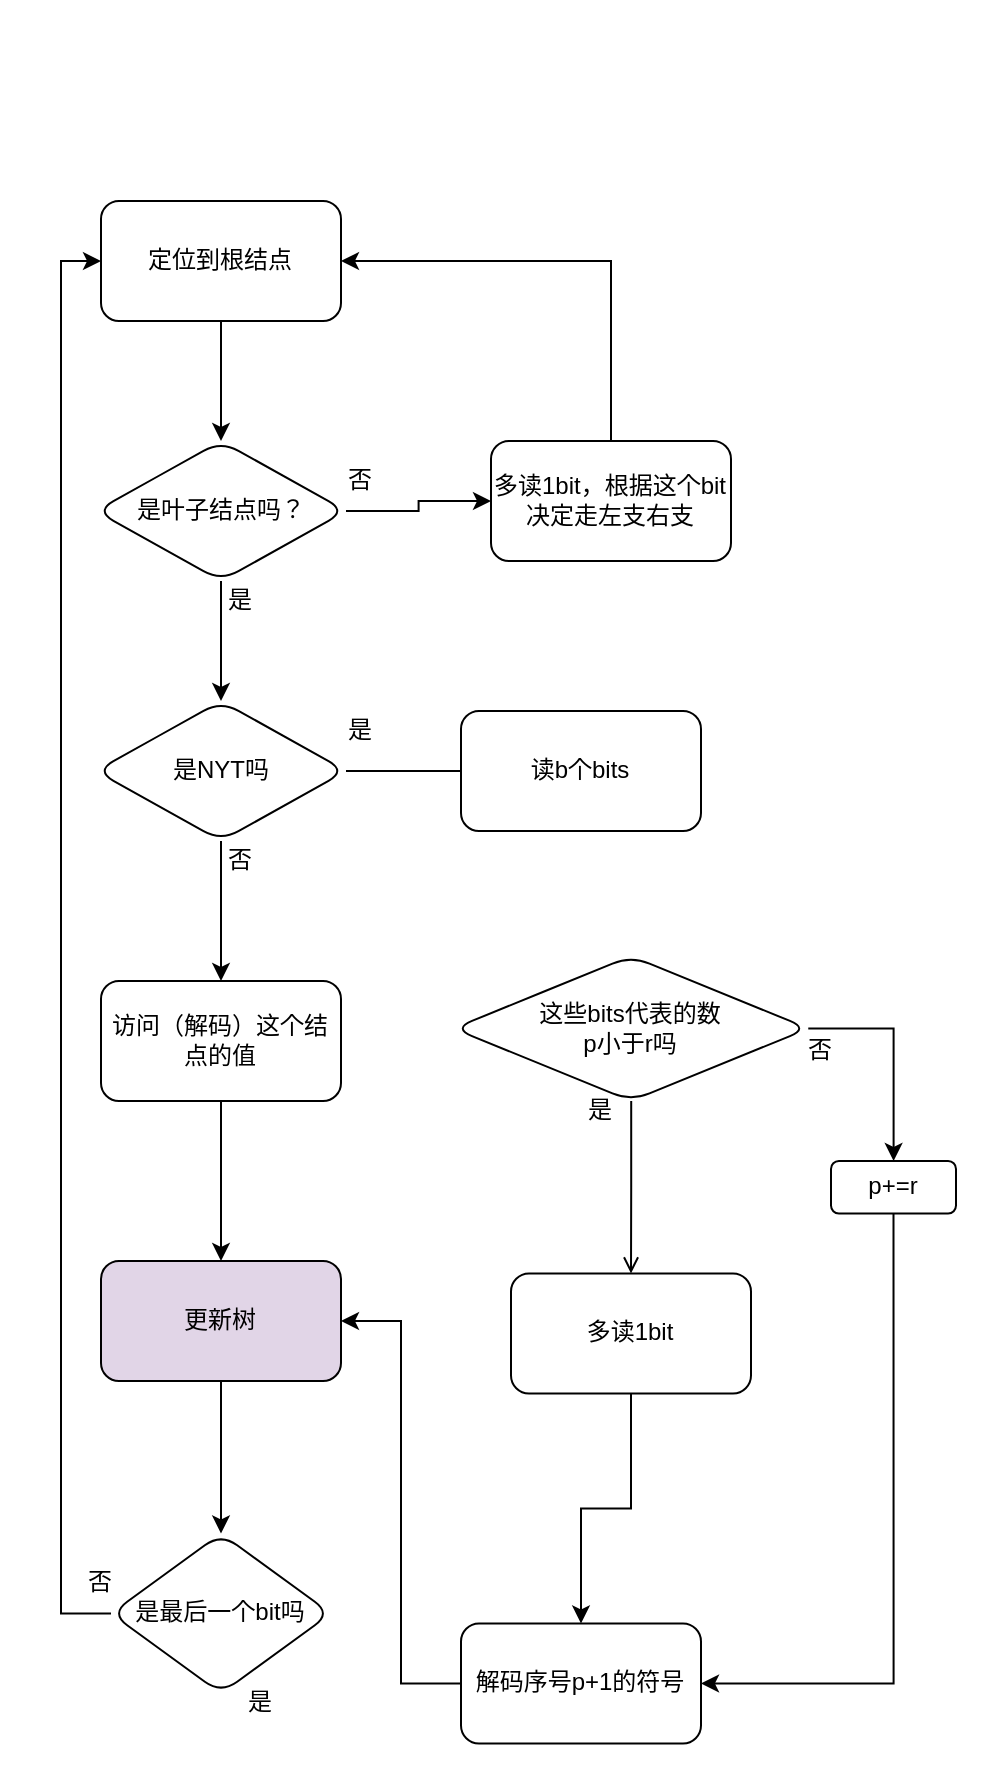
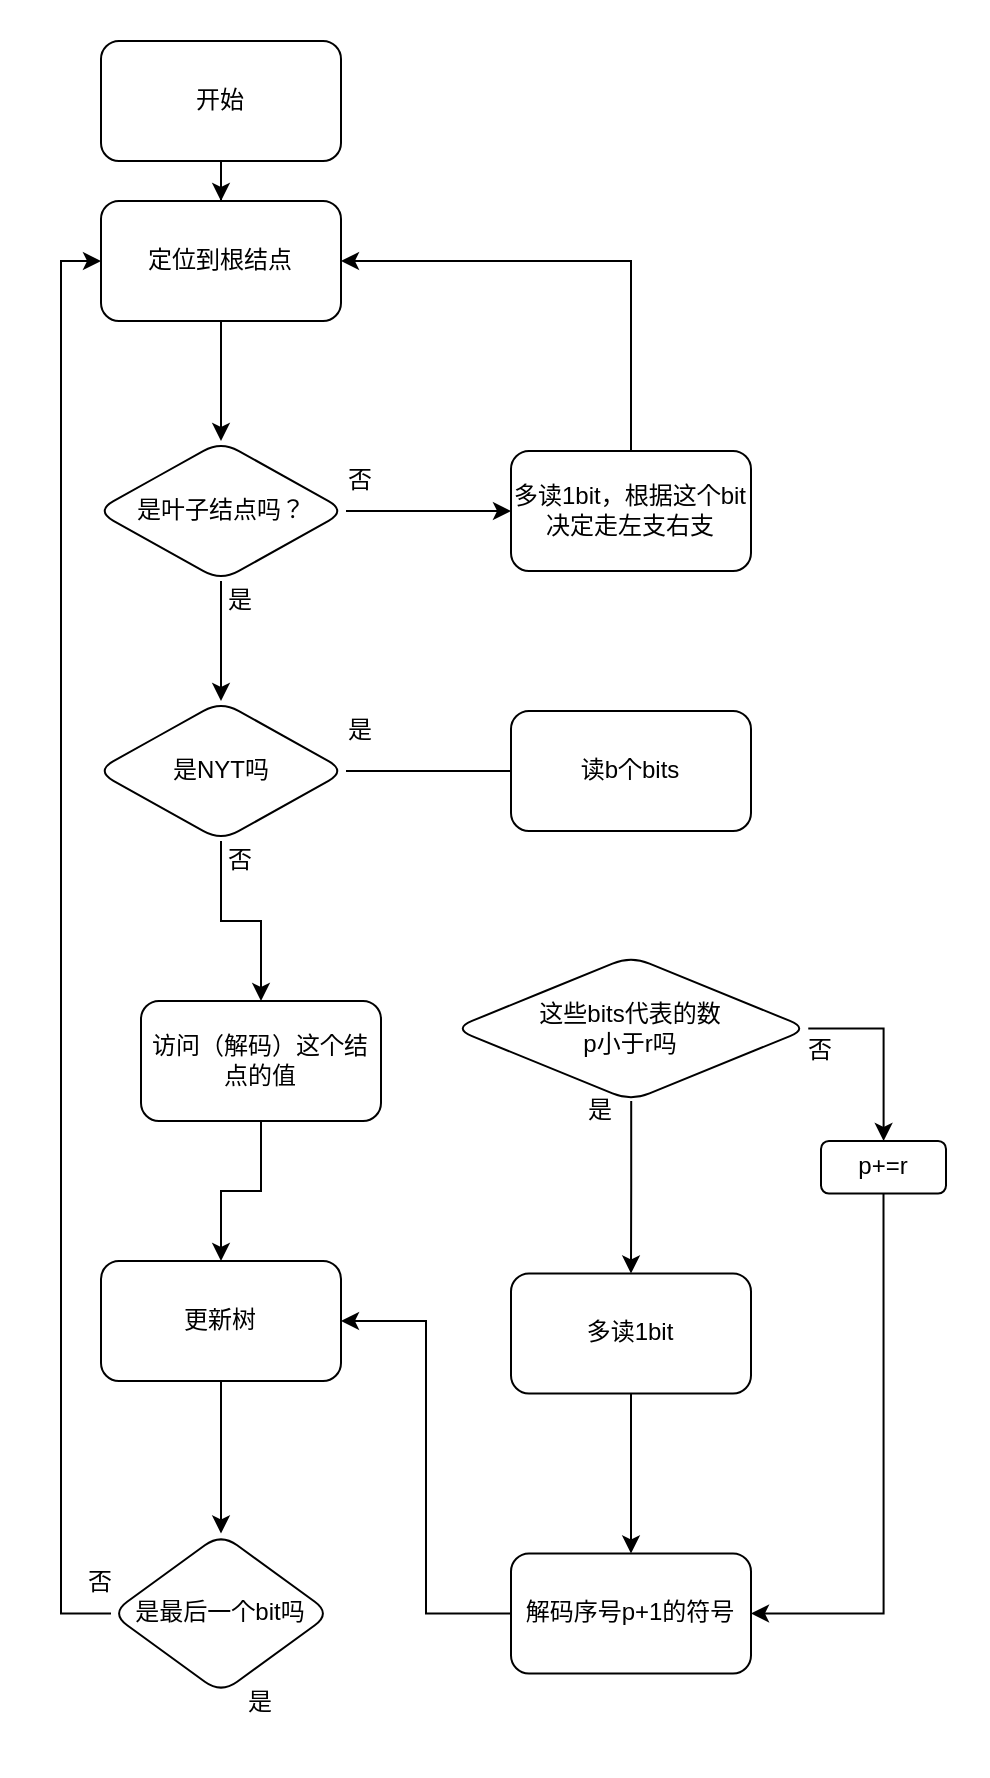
node "开始": added
edge "开始" -> "定位到根结点": added
node "多读1bit，根据这个bit决定走左支右支": moved (611, 501) -> (631, 511)
node "读b个bits": moved (581, 771) -> (631, 771)
node "访问（解码）这个结点的值": moved (221, 1041) -> (261, 1061)
node "p+=r": moved (894, 1187) -> (884, 1167)
edge "这些bits代表的数 p小于r吗" -> "多读1bit": arrowhead open -> classic
node "更新树": fillcolor #e1d5e7 -> #ffffff
node "解码序号p+1的符号": moved (581, 1684) -> (631, 1614)
